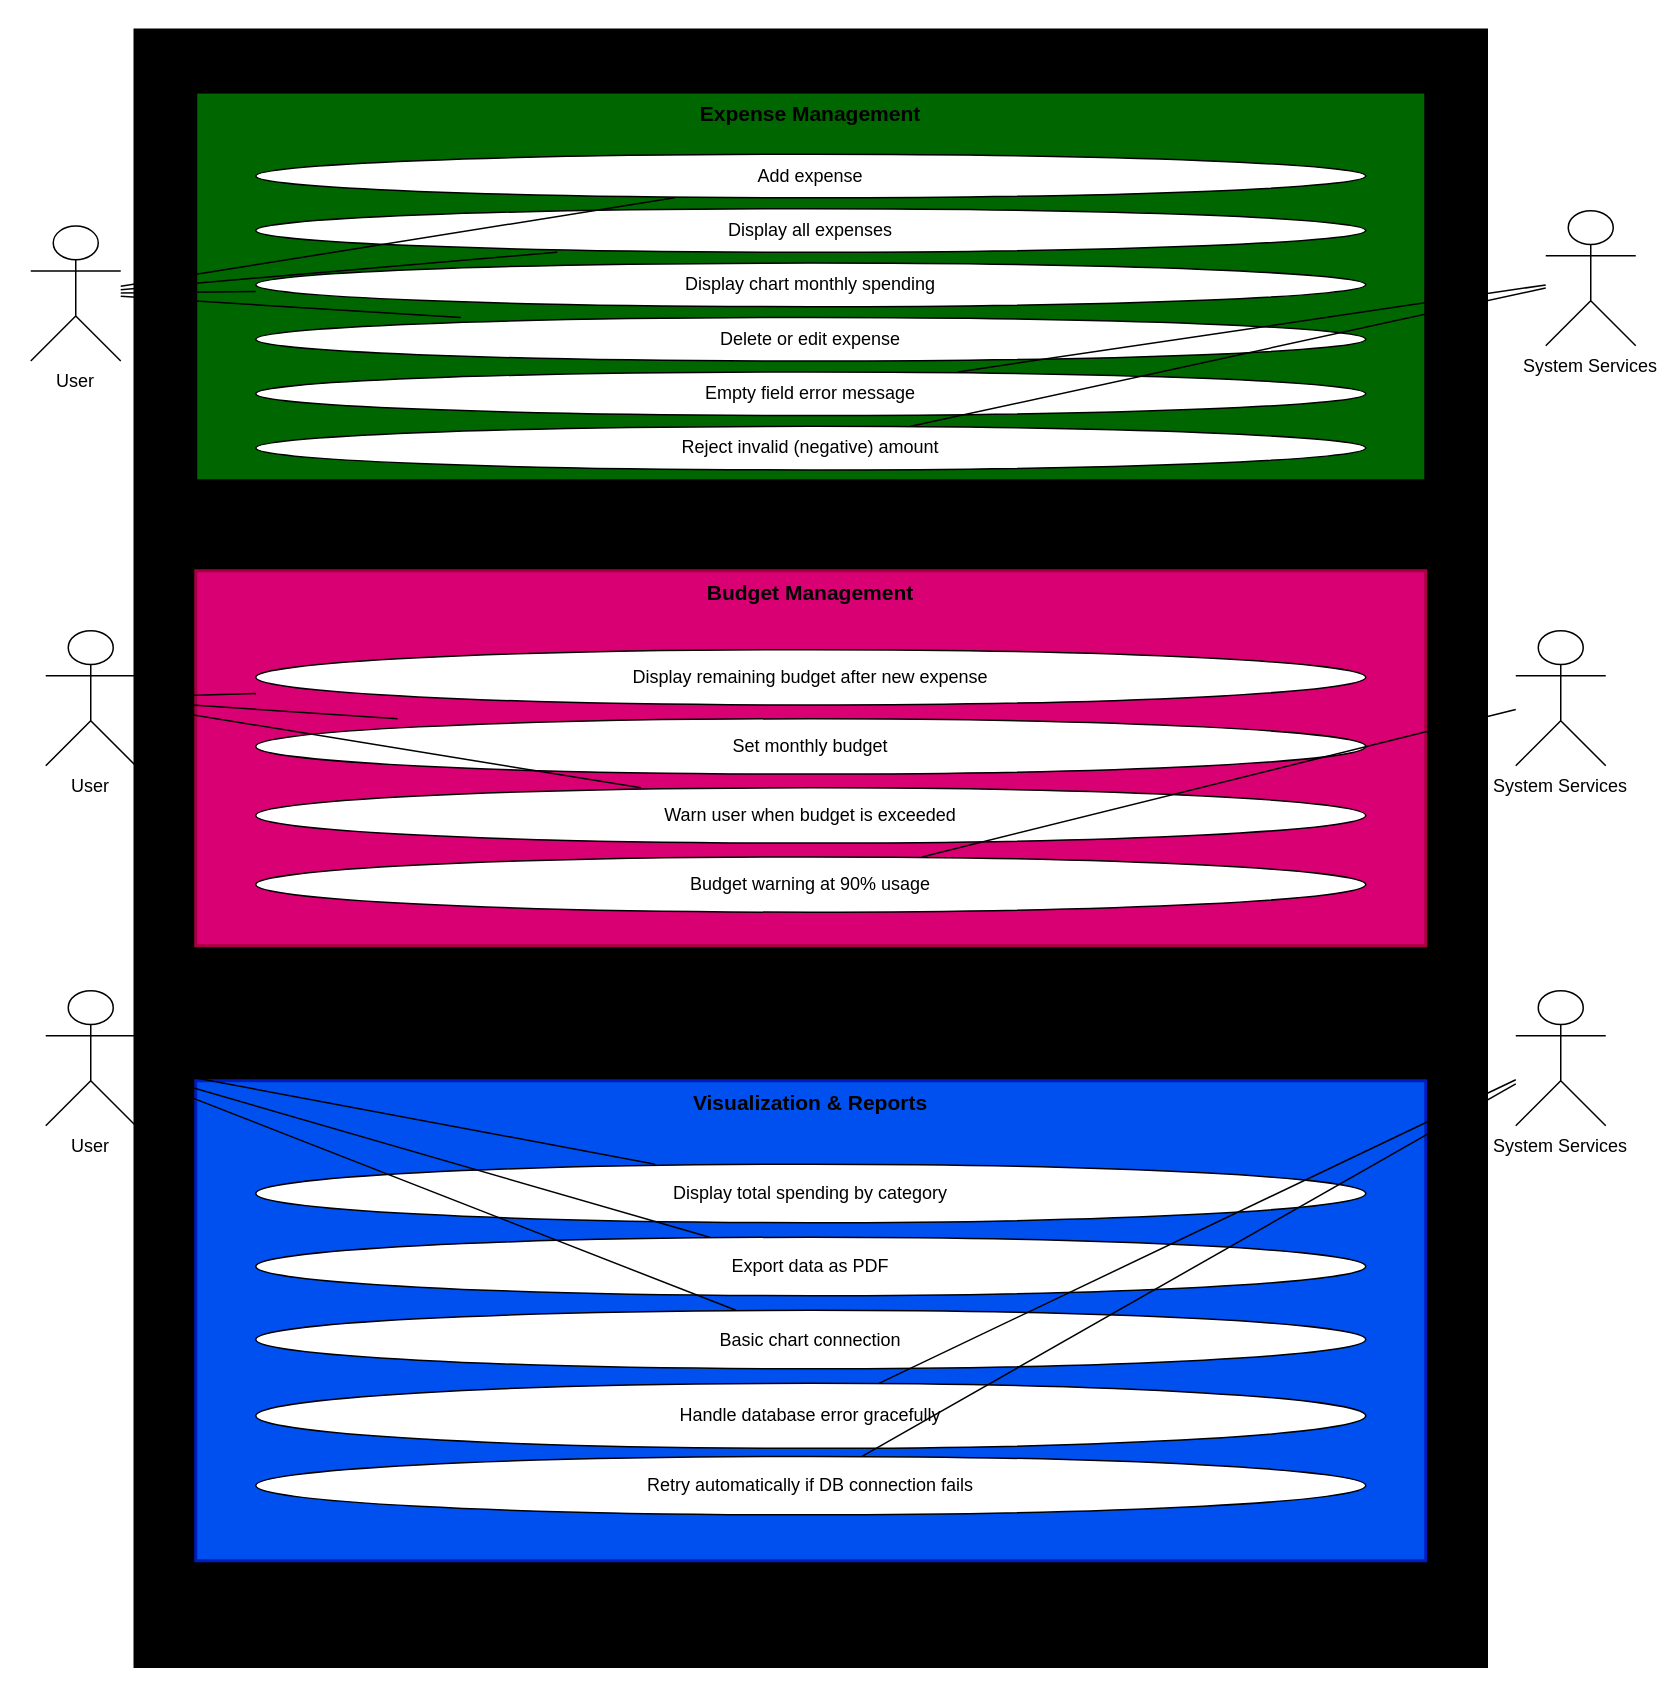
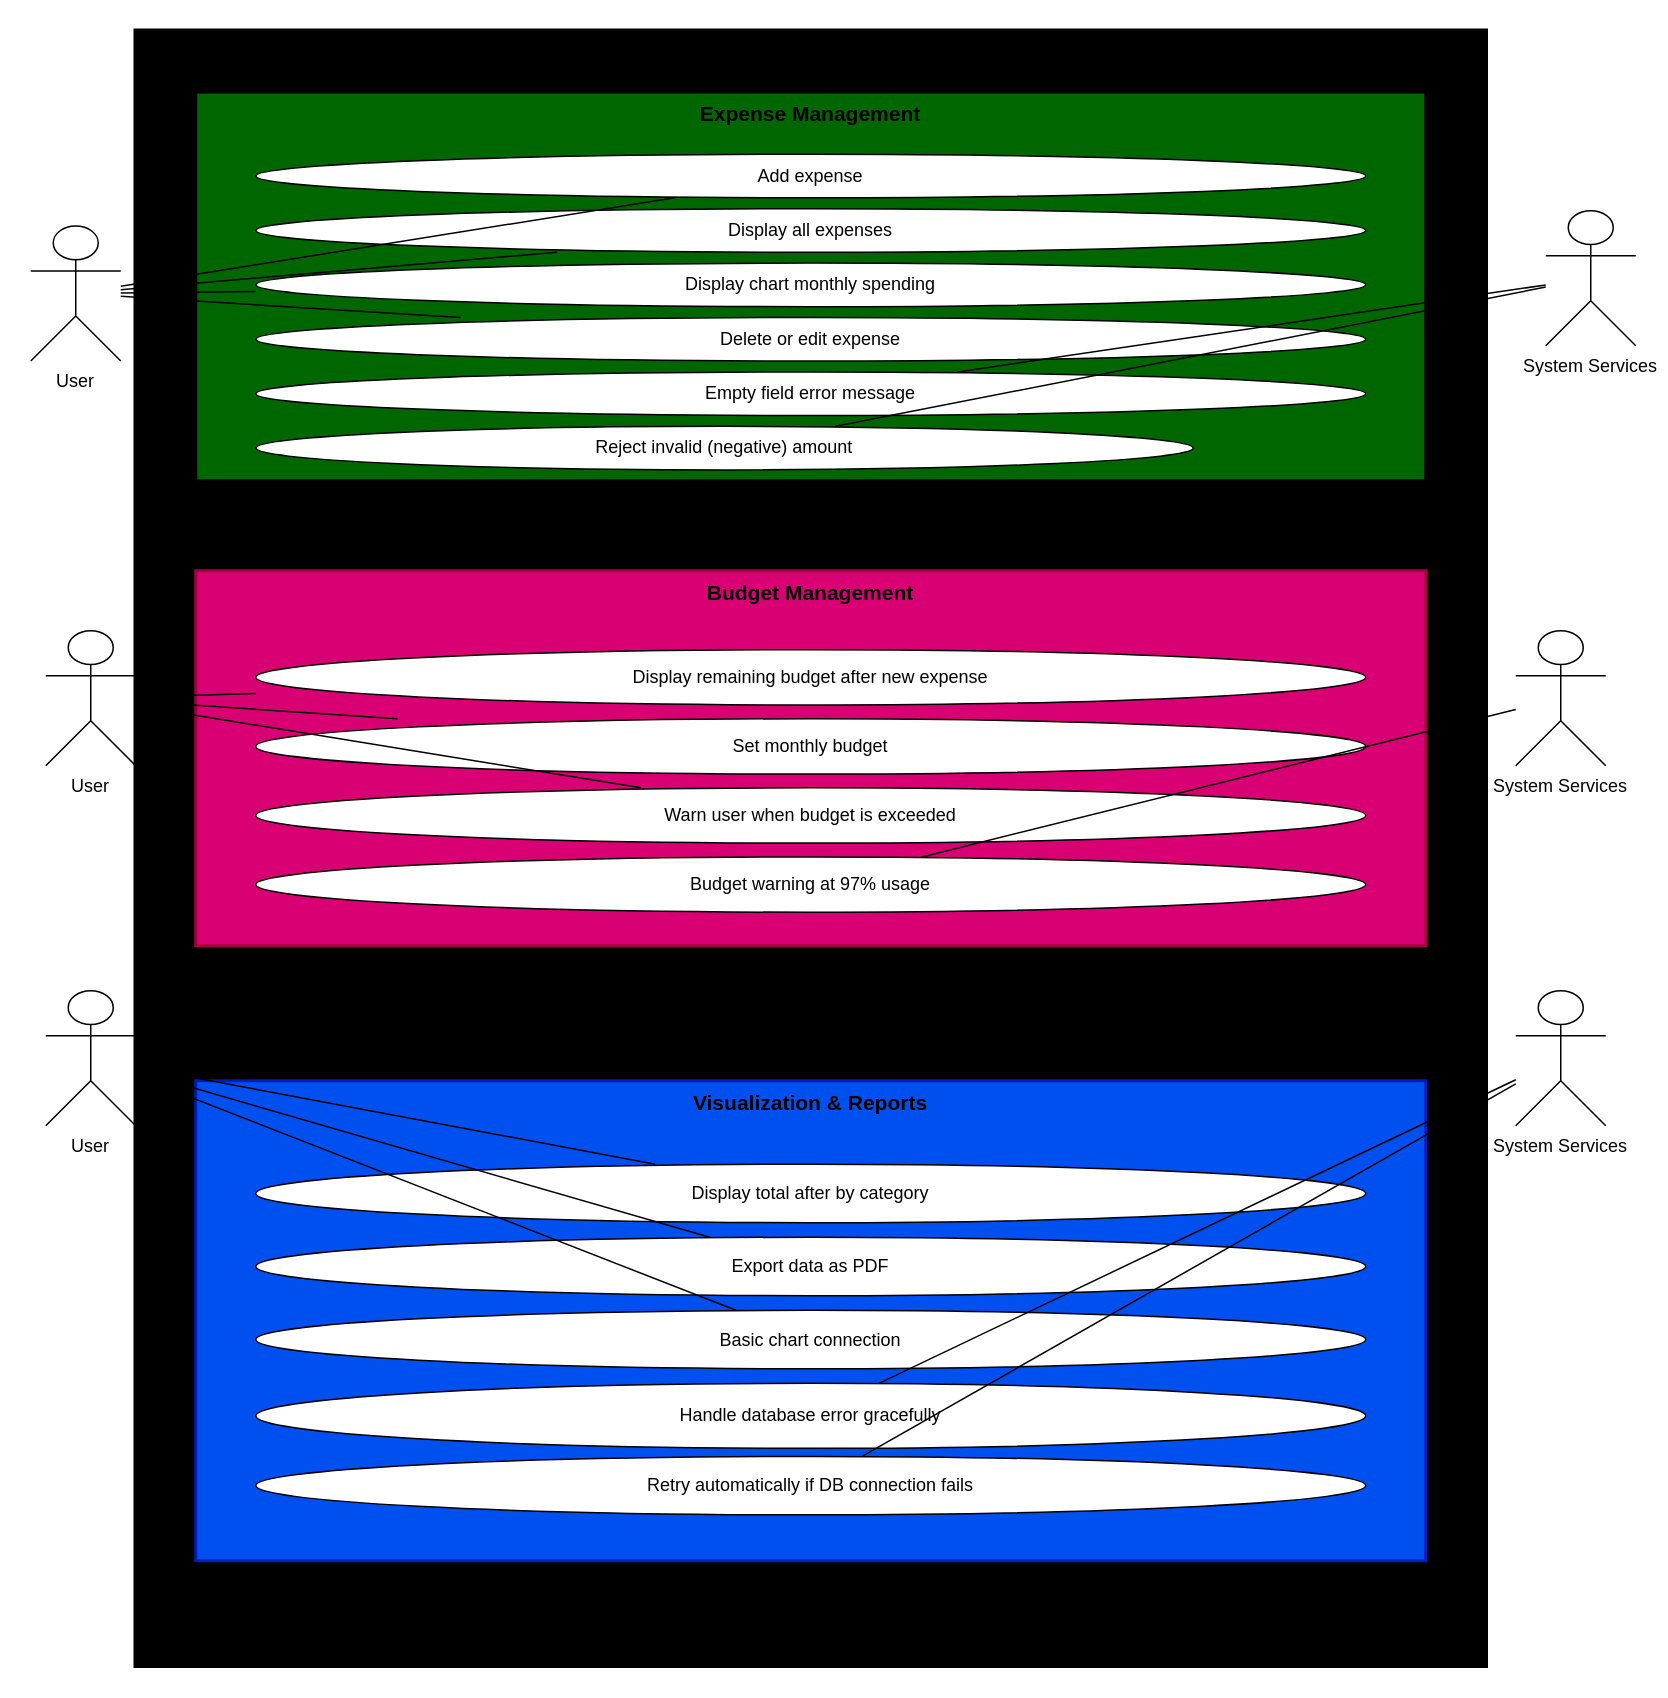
node "Reject invalid (negative) amount": size 1110x44 -> 938x44
node "Budget warning at 90% usage": label "Budget warning at 90% usage" -> "Budget warning at 97% usage"
node "Display total spending by category": label "Display total spending by category" -> "Display total after by category"
